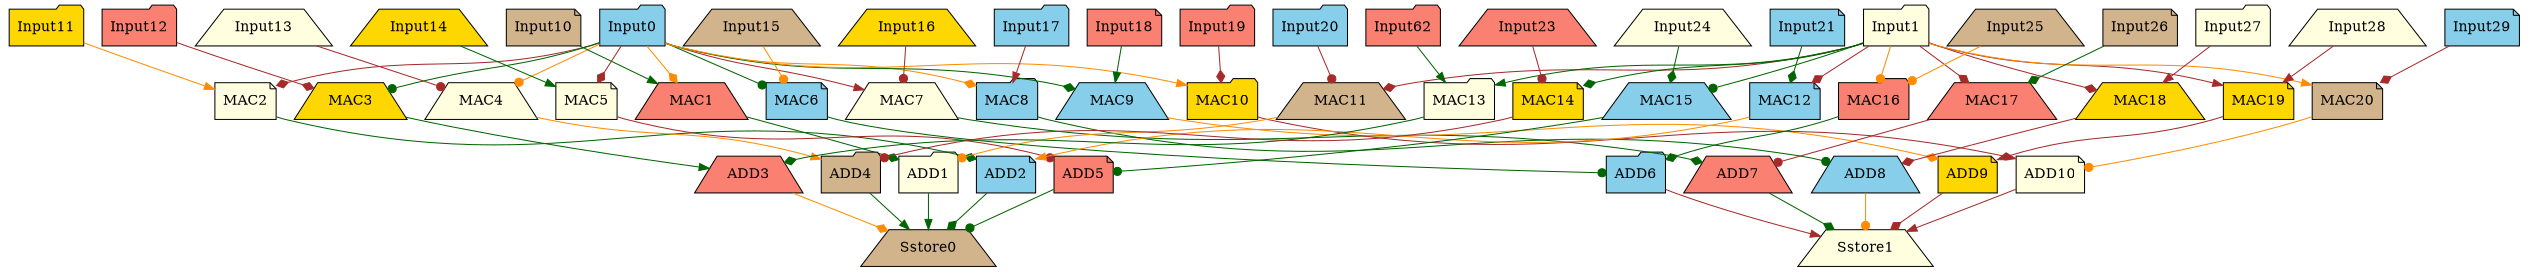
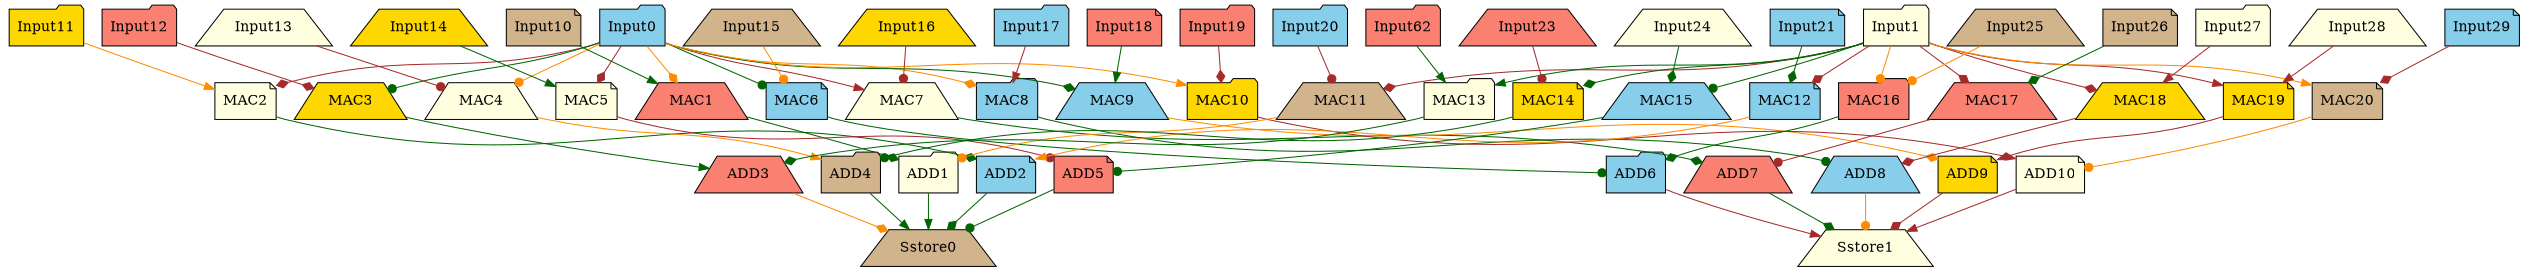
edge "MAC14" -> "ADD4": color brown -> darkgreen
